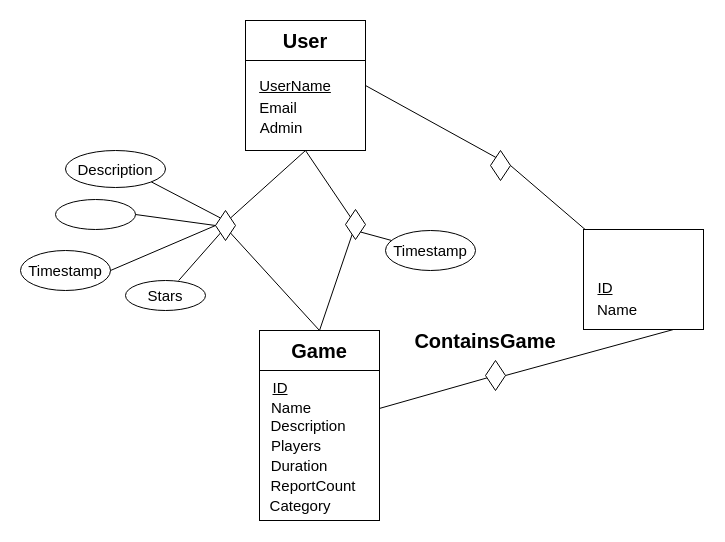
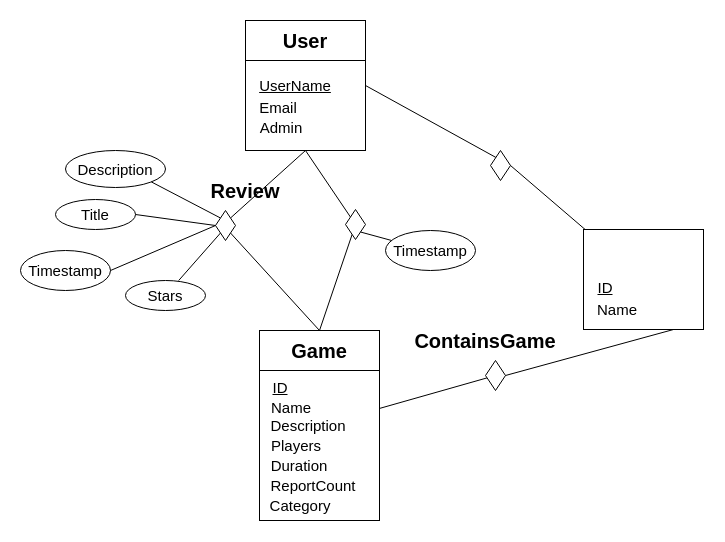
node "Review": added
node "Title": added
